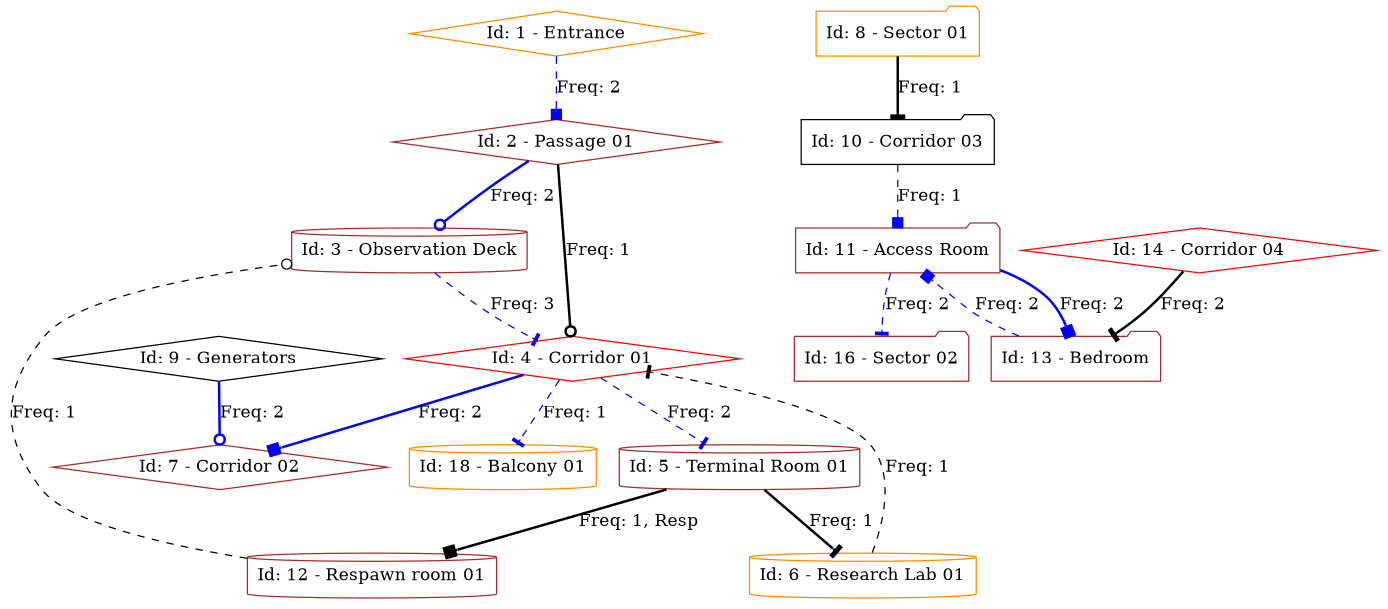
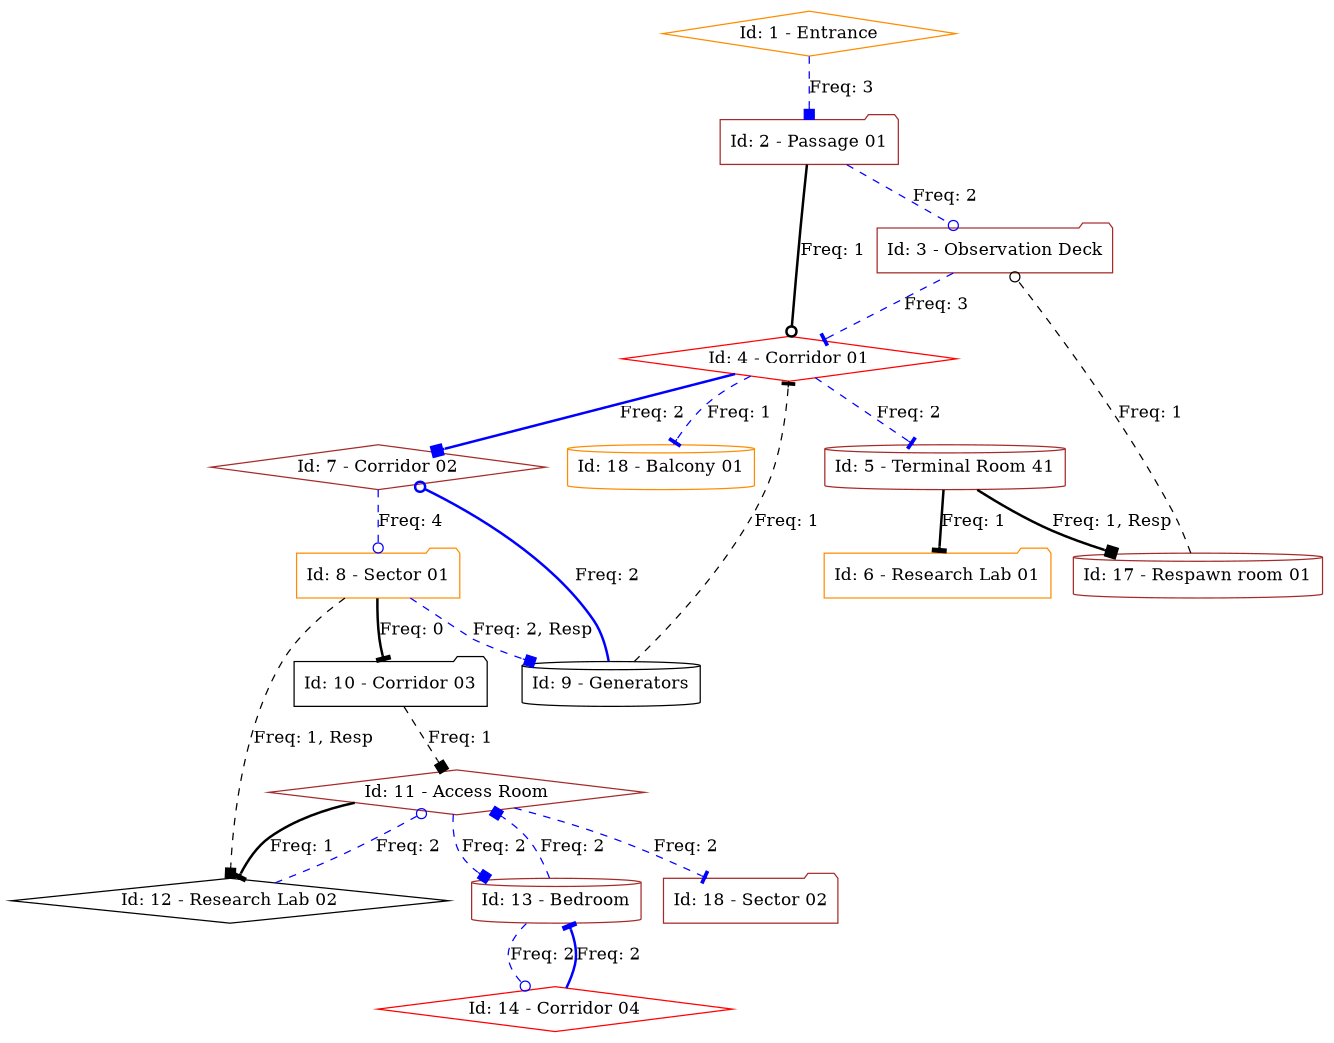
edge "Id: 1 - Entrance" -> "Id: 2 - Passage 01": label "Freq: 2" -> "Freq: 3"
edge "Id: 8 - Sector 01" -> "Id: 10 - Corridor 03": label "Freq: 1" -> "Freq: 0"
node "Id: 2 - Passage 01": shape diamond -> folder
edge "Id: 2 - Passage 01" -> "Id: 3 - Observation Deck": style bold -> dashed
edge "Id: 10 - Corridor 03" -> "Id: 11 - Access Room": color blue -> black
node "Id: 3 - Observation Deck": shape cylinder -> folder
node "Id: 11 - Access Room": shape folder -> diamond
edge "Id: 11 - Access Room" -> "Id: 13 - Bedroom": style bold -> dashed
edge "Id: 14 - Corridor 04" -> "Id: 13 - Bedroom": color black -> blue
node "Id: 9 - Generators": shape diamond -> cylinder
node "Id: 16 - Sector 02": label "Id: 16 - Sector 02" -> "Id: 18 - Sector 02"
node "Id: 13 - Bedroom": shape folder -> cylinder
edge "Id: 6 - Research Lab 01" -> "Id: 4 - Corridor 01": now "Id: 9 - Generators" -> "Id: 4 - Corridor 01"
node "Id: 5 - Terminal Room 01": label "Id: 5 - Terminal Room 01" -> "Id: 5 - Terminal Room 41"
edge "Id: 7 - Corridor 02" -> "Id: 8 - Sector 01": added, label "Freq: 4"
node "Id: 12 - Respawn room 01": label "Id: 12 - Respawn room 01" -> "Id: 17 - Respawn room 01"
node "Id: 6 - Research Lab 01": shape cylinder -> folder
edge "Id: 8 - Sector 01" -> "Id: 9 - Generators": added, label "Freq: 2, Resp"
node "Id: 12 - Research Lab 02": added
edge "Id: 13 - Bedroom" -> "Id: 14 - Corridor 04": added, label "Freq: 2"
